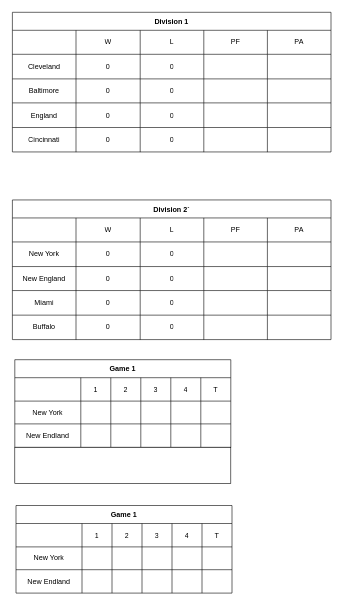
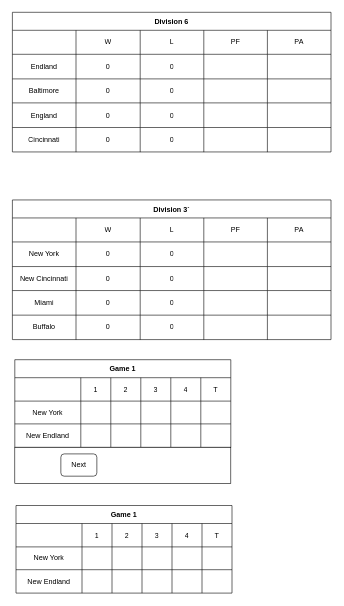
node "Division 1": label "Division 1" -> "Division 6"
node "Cleveland": label "Cleveland" -> "Endland"
node "Division 2`": label "Division 2`" -> "Division 3`"
node "New England": label "New England" -> "New Cincinnati"
node "Next": added
